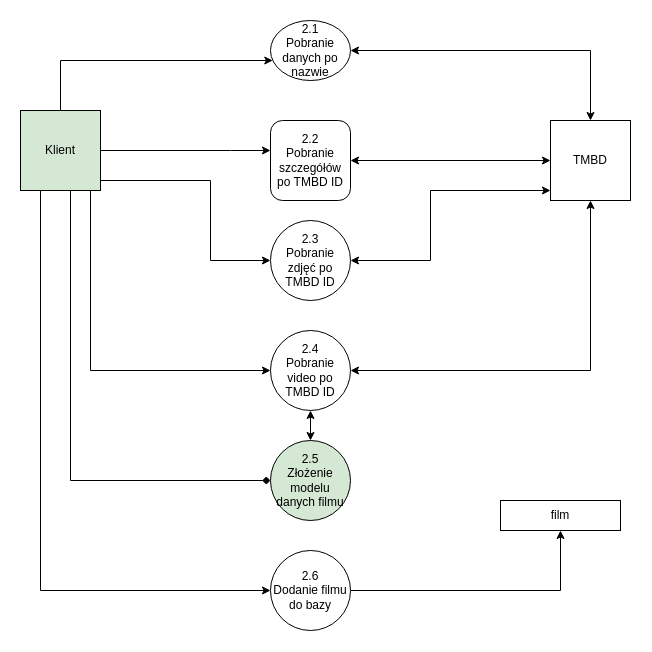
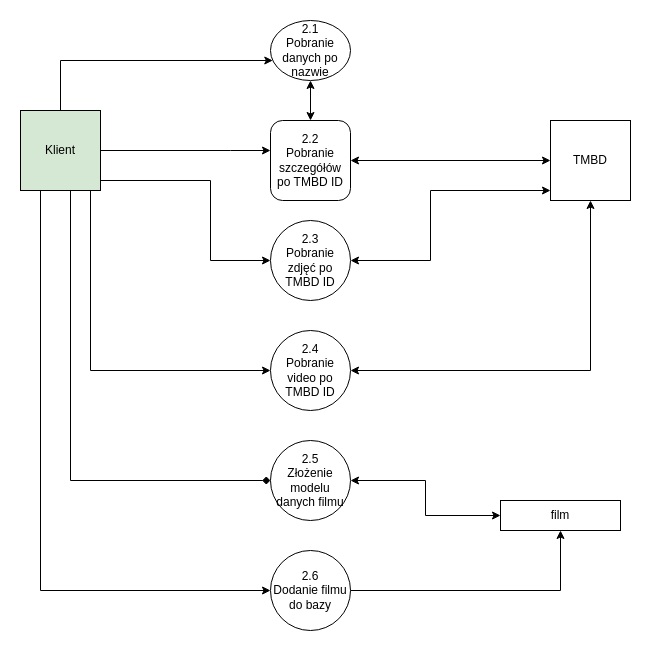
edge "2.1 Pobranie danych po nazwie" -- "TMBD": now "2.1 Pobranie danych po nazwie" -- "2.2 Pobranie szczegółów po TMBD ID"
edge "2.4 Pobranie video po TMBD ID" -- "2.5 Złożenie modelu danych filmu": now "film" -- "2.5 Złożenie modelu danych filmu"
node "2.5 Złożenie modelu danych filmu": fillcolor #d5e8d4 -> #ffffff
